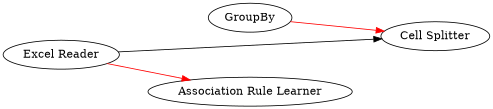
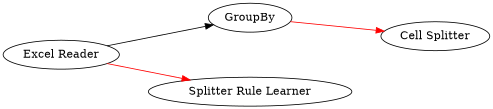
edge "Excel Reader" -> "Cell Splitter": now "Excel Reader" -> "GroupBy"
node "Association Rule Learner": label "Association Rule Learner" -> "Splitter Rule Learner"
